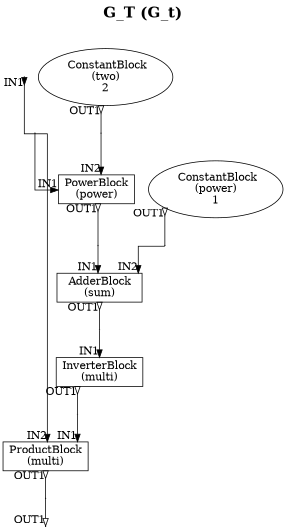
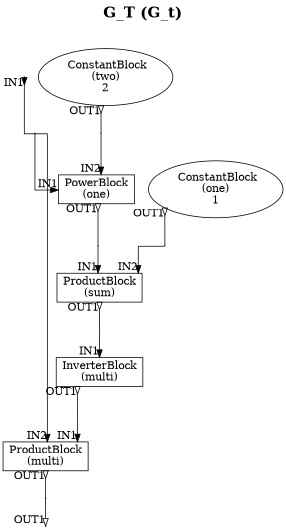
node "PowerBlock (power)": label "PowerBlock (power)" -> "PowerBlock (one)"
node "ConstantBlock (power) 1": label "ConstantBlock (power) 1" -> "ConstantBlock (one) 1"
node "AdderBlock (sum)": label "AdderBlock (sum)" -> "ProductBlock (sum)"
